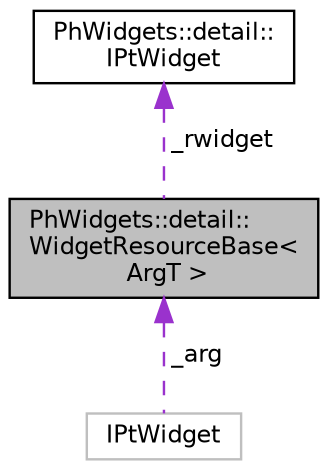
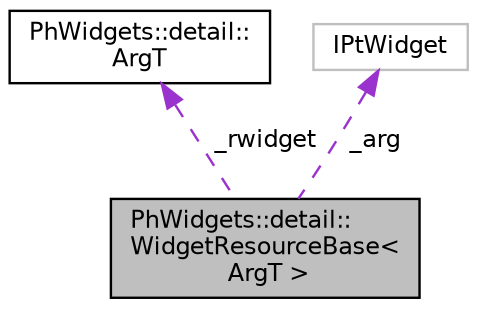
node "PhWidgets::detail:: IPtWidget": label "PhWidgets::detail:: IPtWidget" -> "PhWidgets::detail:: ArgT"
edge "IPtWidget" -> "PhWidgets::detail:: WidgetResourceBase< ArgT >": reversed
